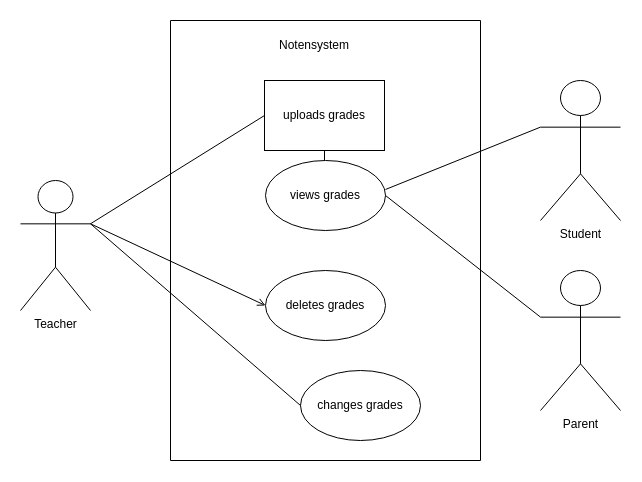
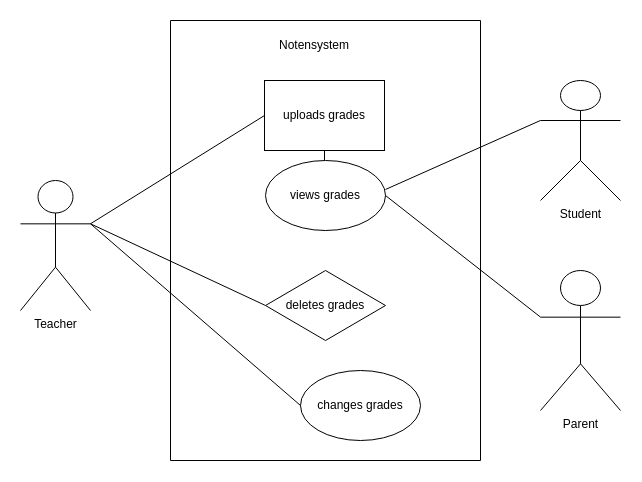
node "Student": size 80x140 -> 80x120
edge "Teacher" -> "deletes grades": arrowhead open -> none
node "deletes grades": shape ellipse -> diamond
